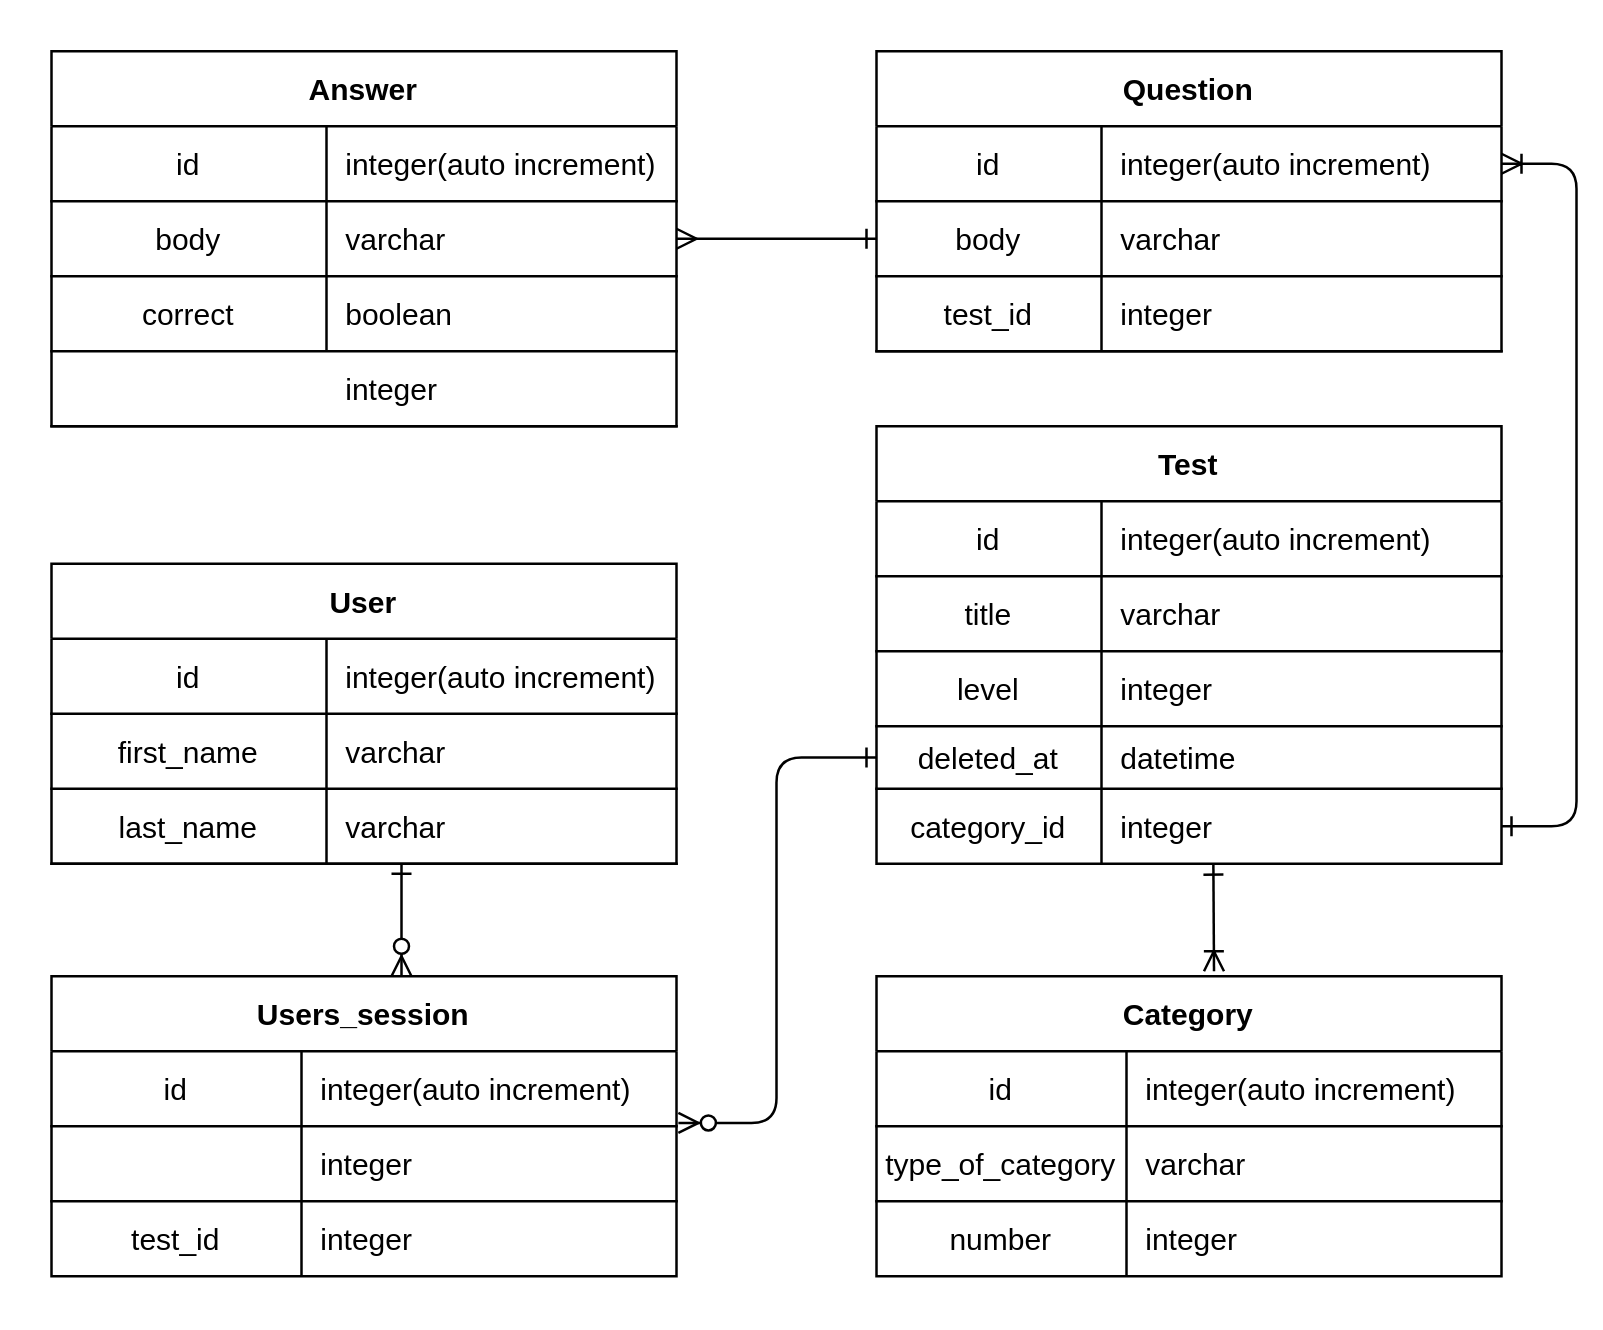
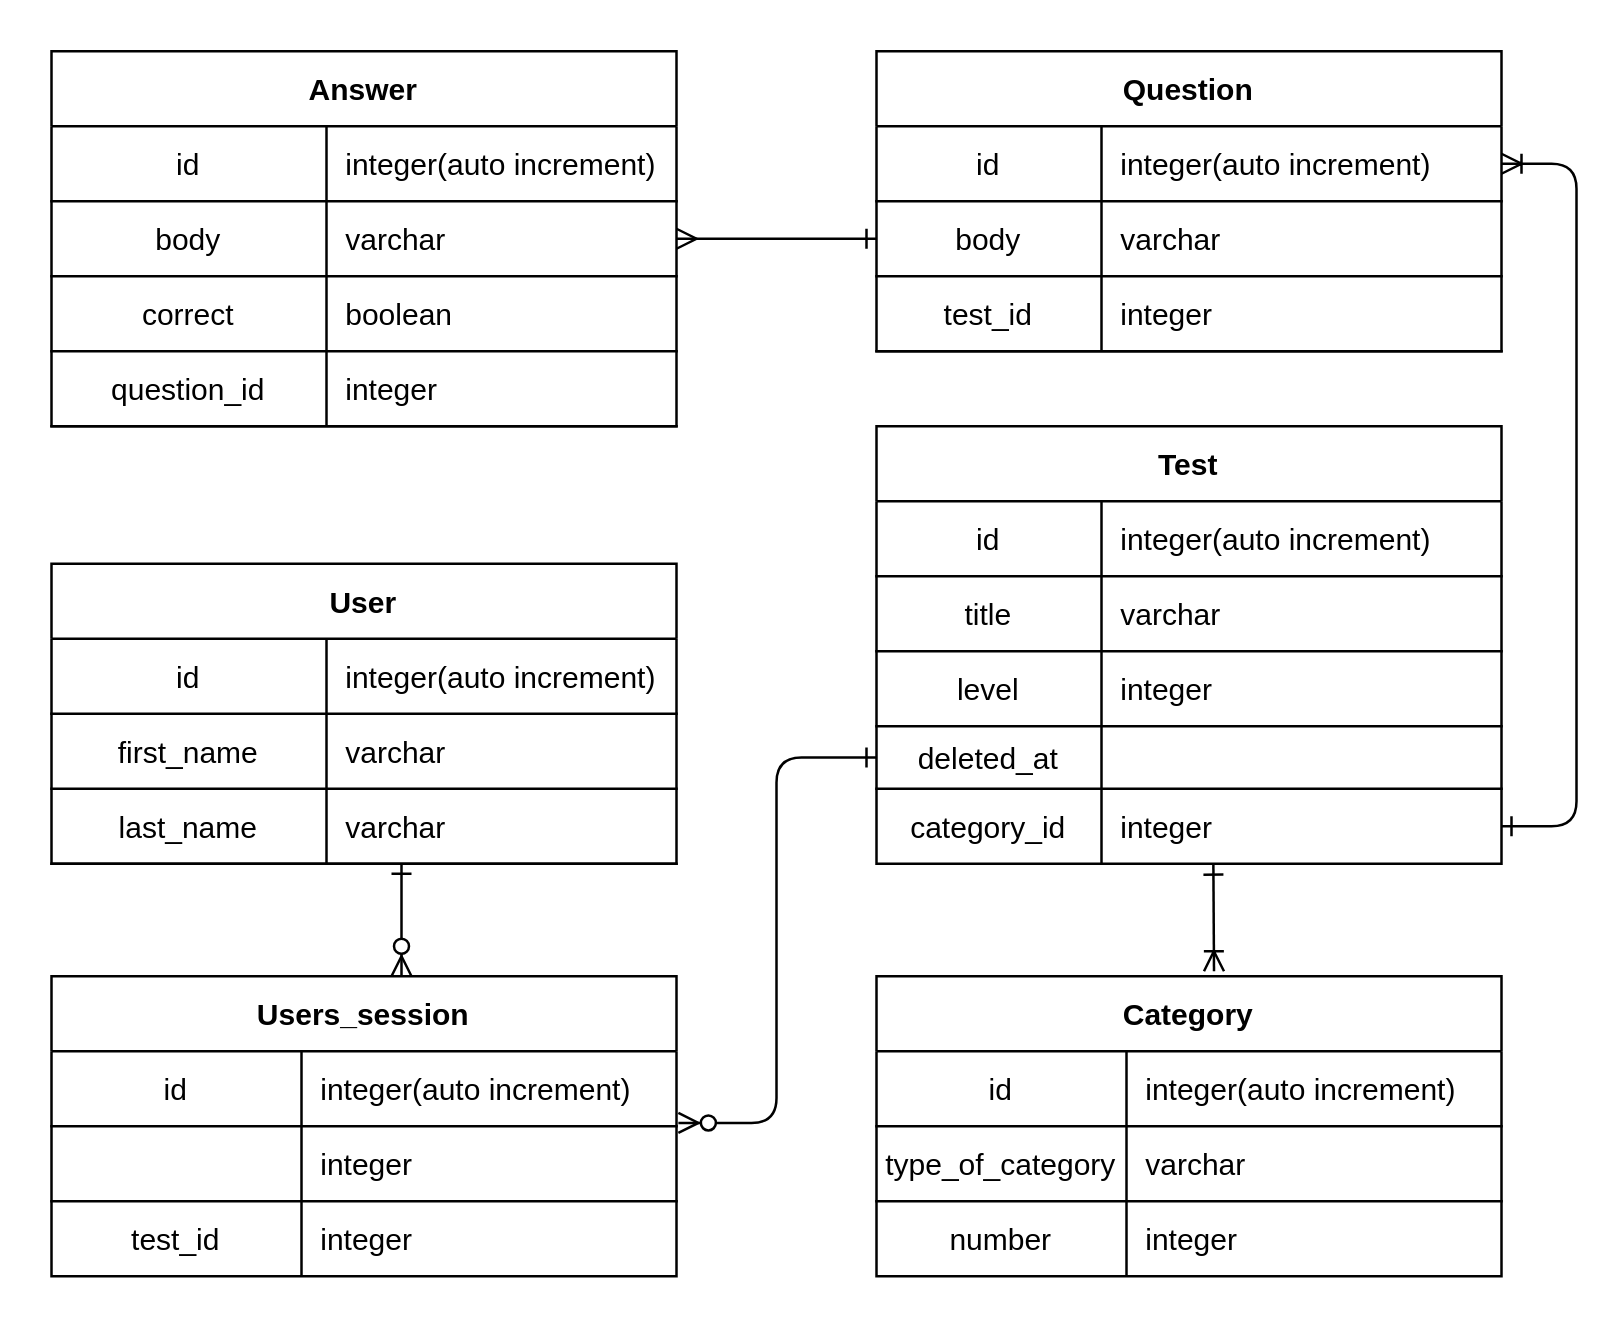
node "question_id": added
node "datetime": removed
